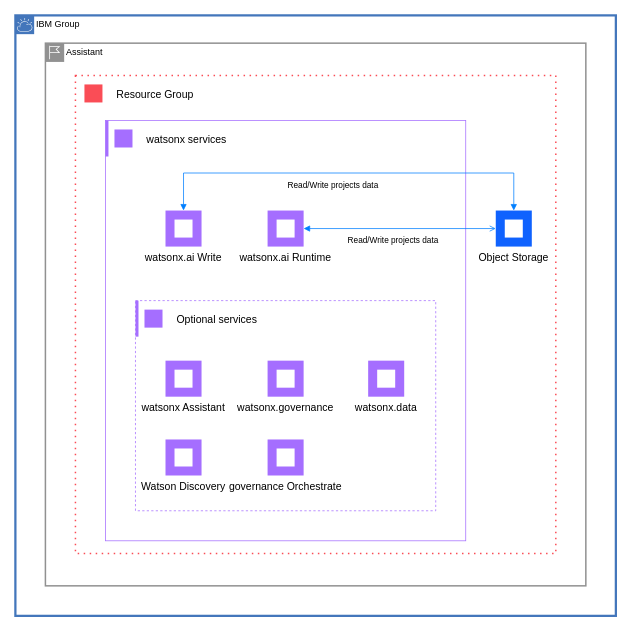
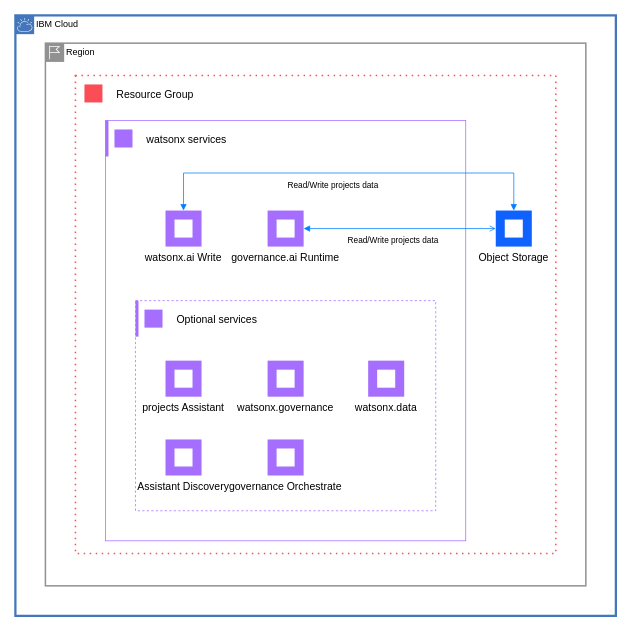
node "IBM Group": label "IBM Group" -> "IBM Cloud"
node "Assistant": label "Assistant" -> "Region"
node "watsonx.ai Runtime": label "watsonx.ai Runtime" -> "governance.ai Runtime"
node "watsonx Assistant": label "watsonx Assistant" -> "projects Assistant"
node "Watson Discovery": label "Watson Discovery" -> "Assistant Discovery"
